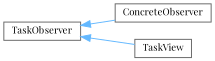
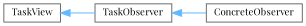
edge "TaskView" -> "TaskObserver": reversed
